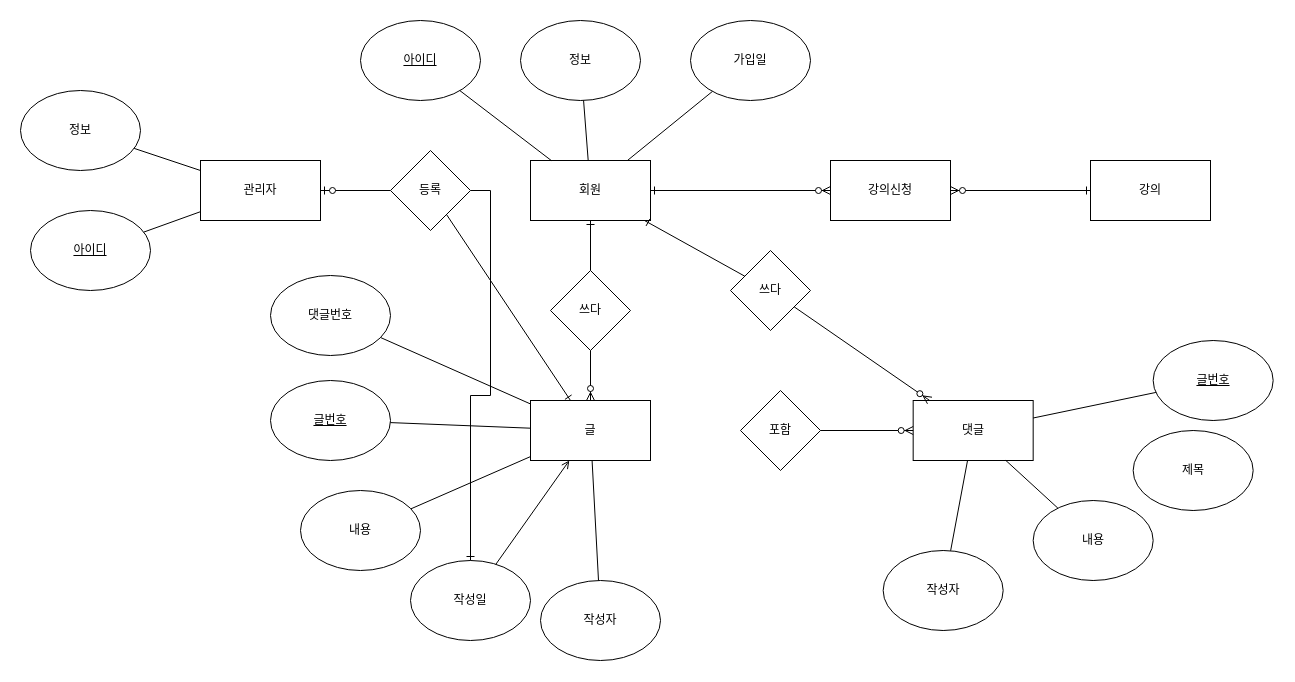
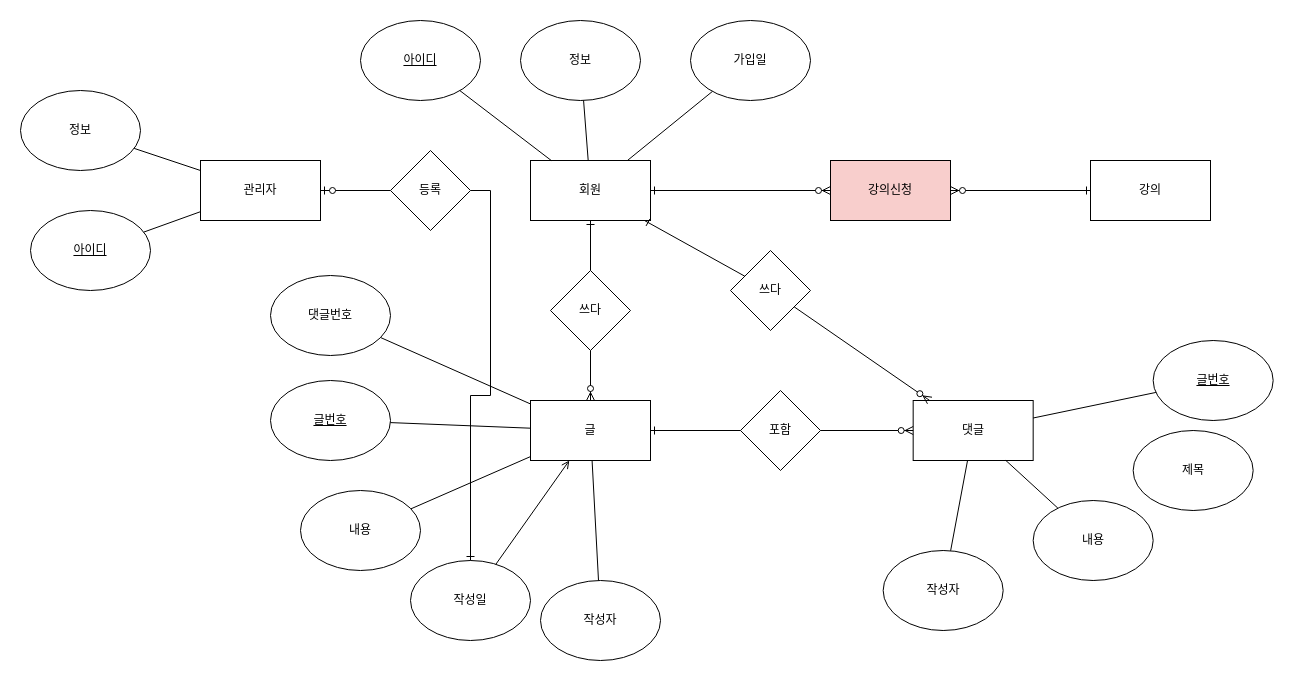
node "강의신청": fillcolor #ffffff -> #f8cecc
edge "등록" -> "글": now "포함" -> "글"
